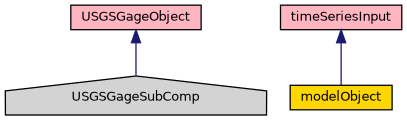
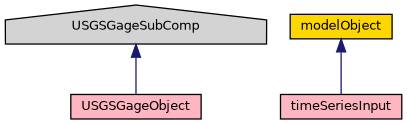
edge "USGSGageSubComp" -> "USGSGageObject": reversed
edge "modelObject" -> "timeSeriesInput": reversed
